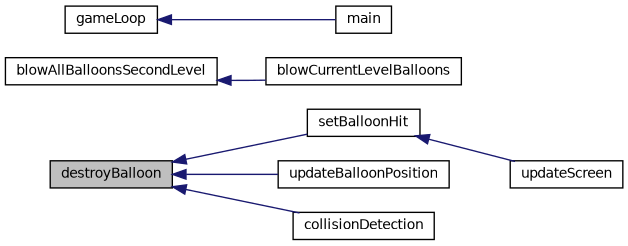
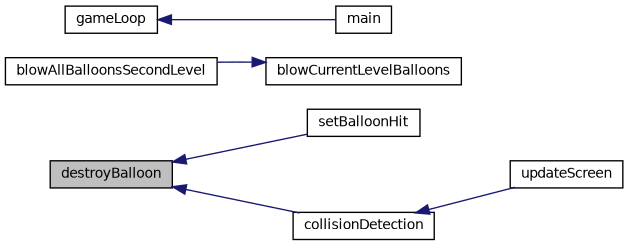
edge "blowCurrentLevelBalloons" -> "blowAllBalloonsSecondLevel": reversed
edge "updateScreen" -> "setBalloonHit": now "updateScreen" -> "collisionDetection"
node "updateBalloonPosition": removed
